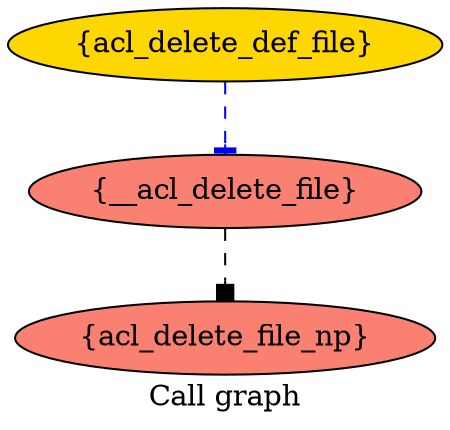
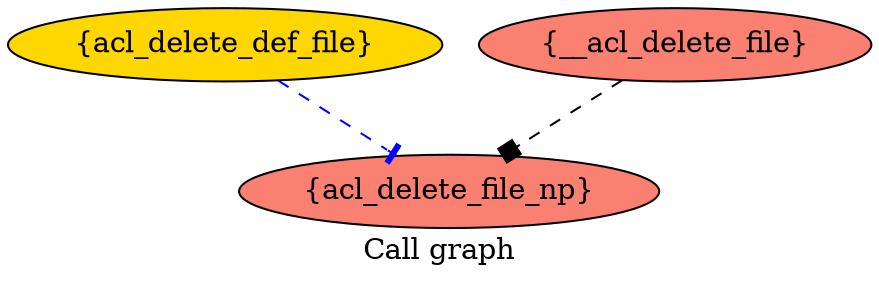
edge "{acl_delete_def_file}" -> "{__acl_delete_file}": now "{acl_delete_def_file}" -> "{acl_delete_file_np}"
